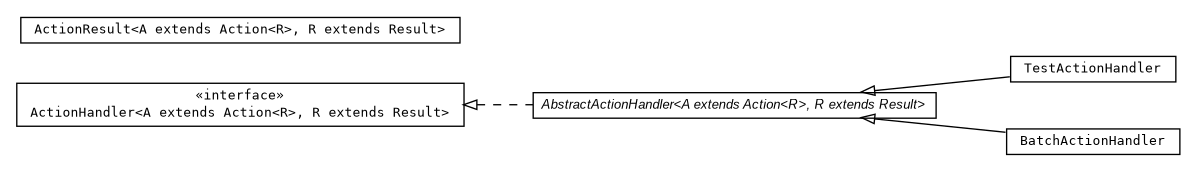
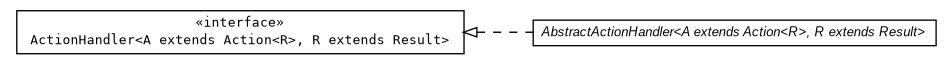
node "ActionResult<A extends Action<R>, R extends Result>": removed
node "TestActionHandler": removed
node "BatchActionHandler": removed
